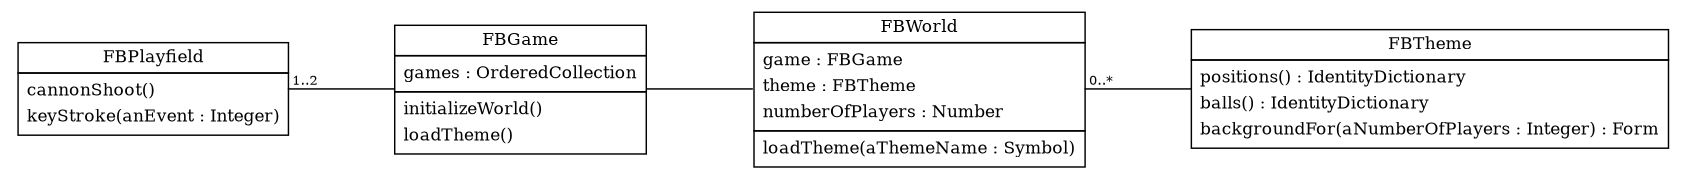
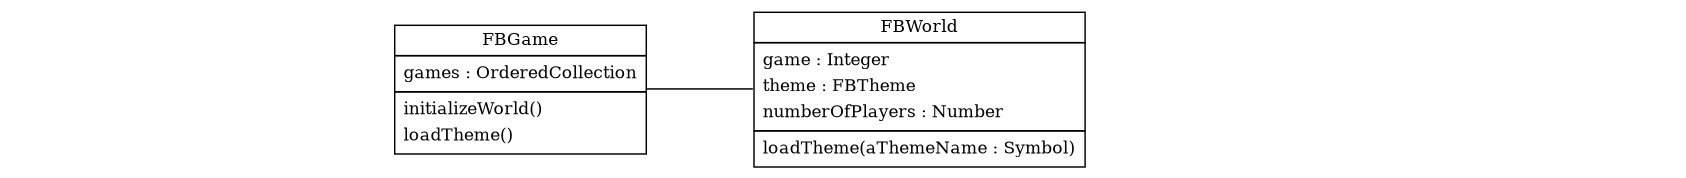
node "FBWorld": text "game : FBGame" -> "game : Integer"
node "FBPlayfield": removed
node "FBTheme": removed
